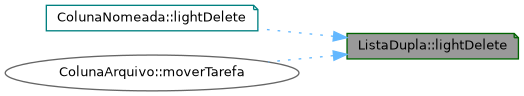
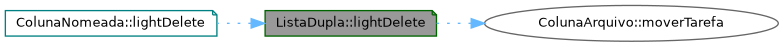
edge "ColunaArquivo::moverTarefa" -> "ListaDupla::lightDelete": reversed
